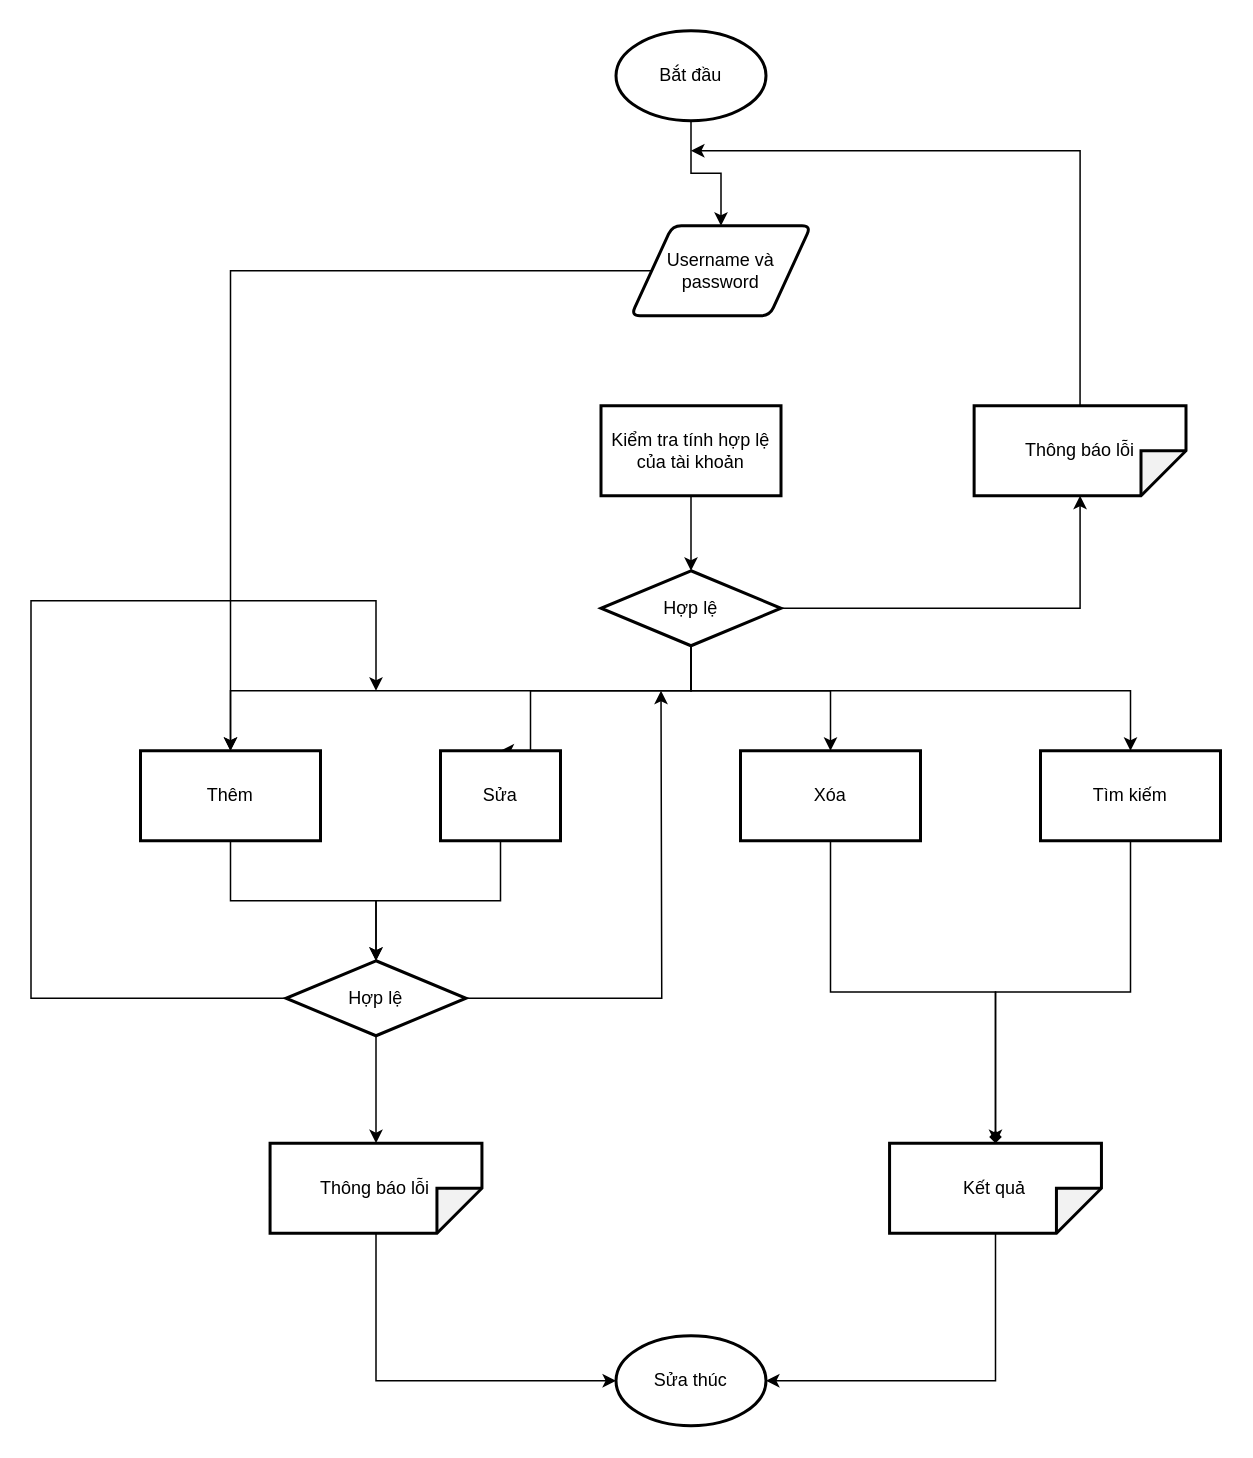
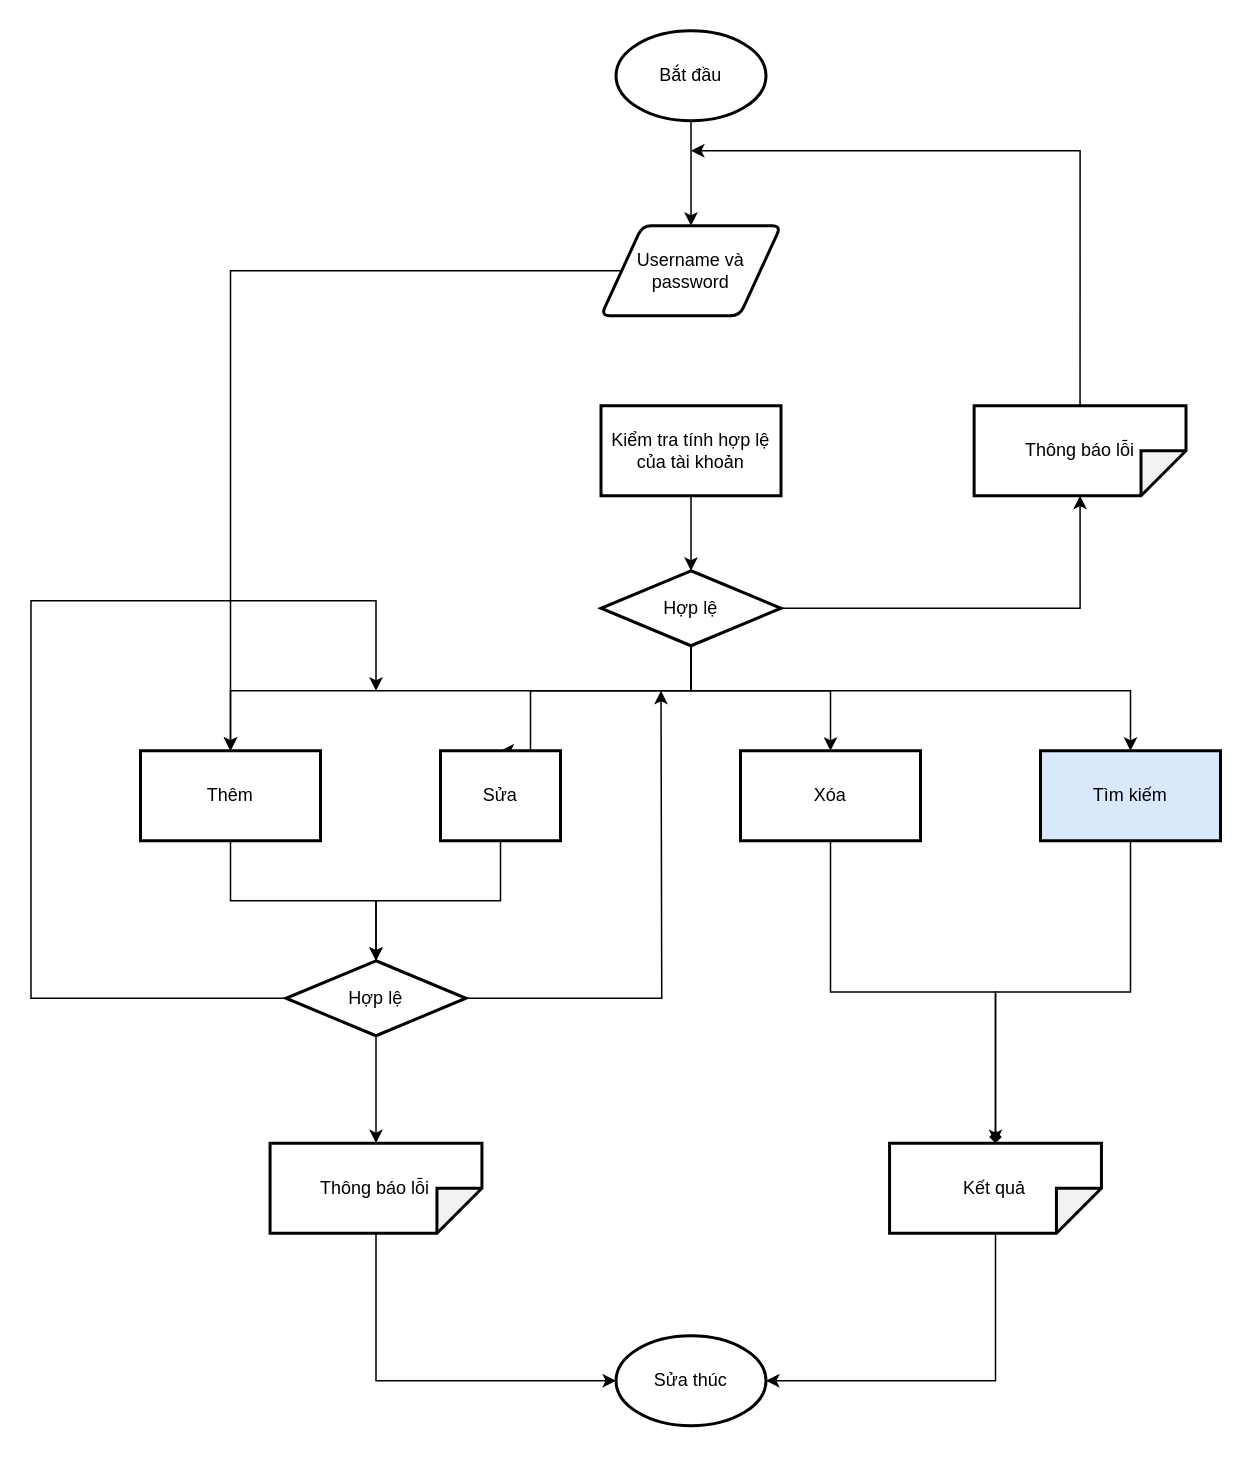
node "Username và password": moved (721, 271) -> (691, 271)
node "Tìm kiếm": fillcolor #ffffff -> #dae8fc
